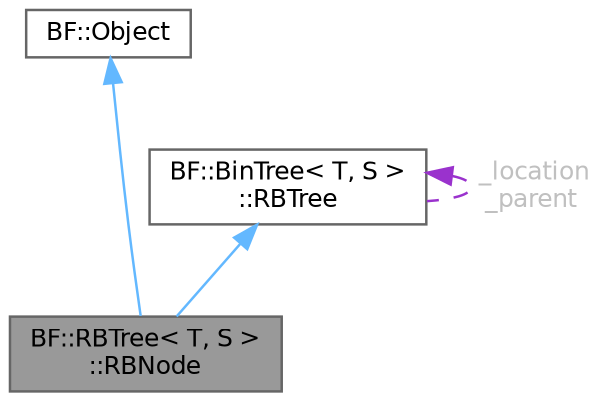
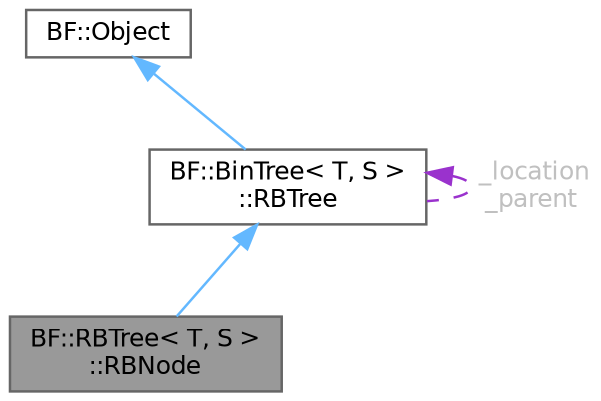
edge "BF::RBTree< T, S > ::RBNode" -> "BF::Object": now "BF::BinTree< T, S > ::RBTree" -> "BF::Object"
